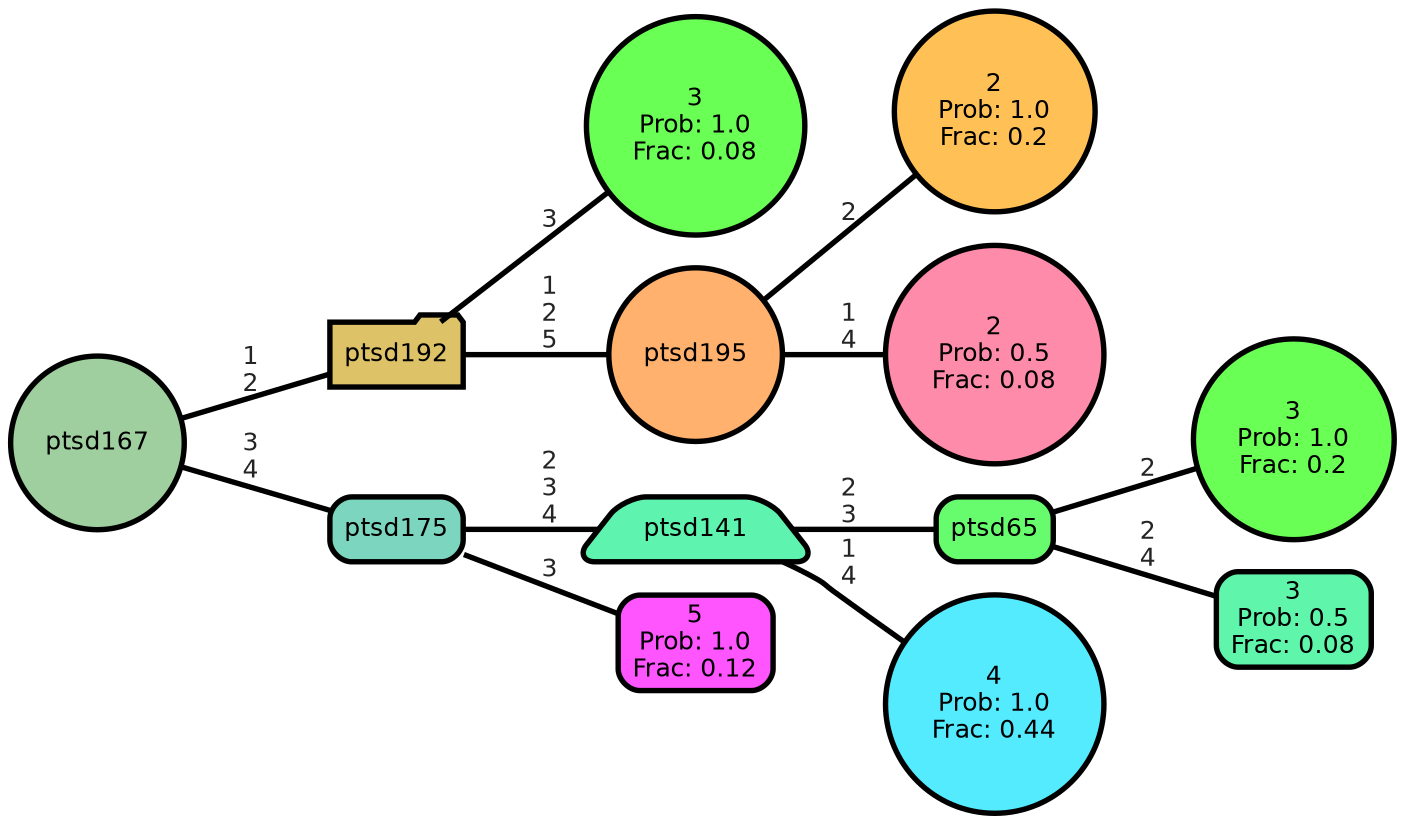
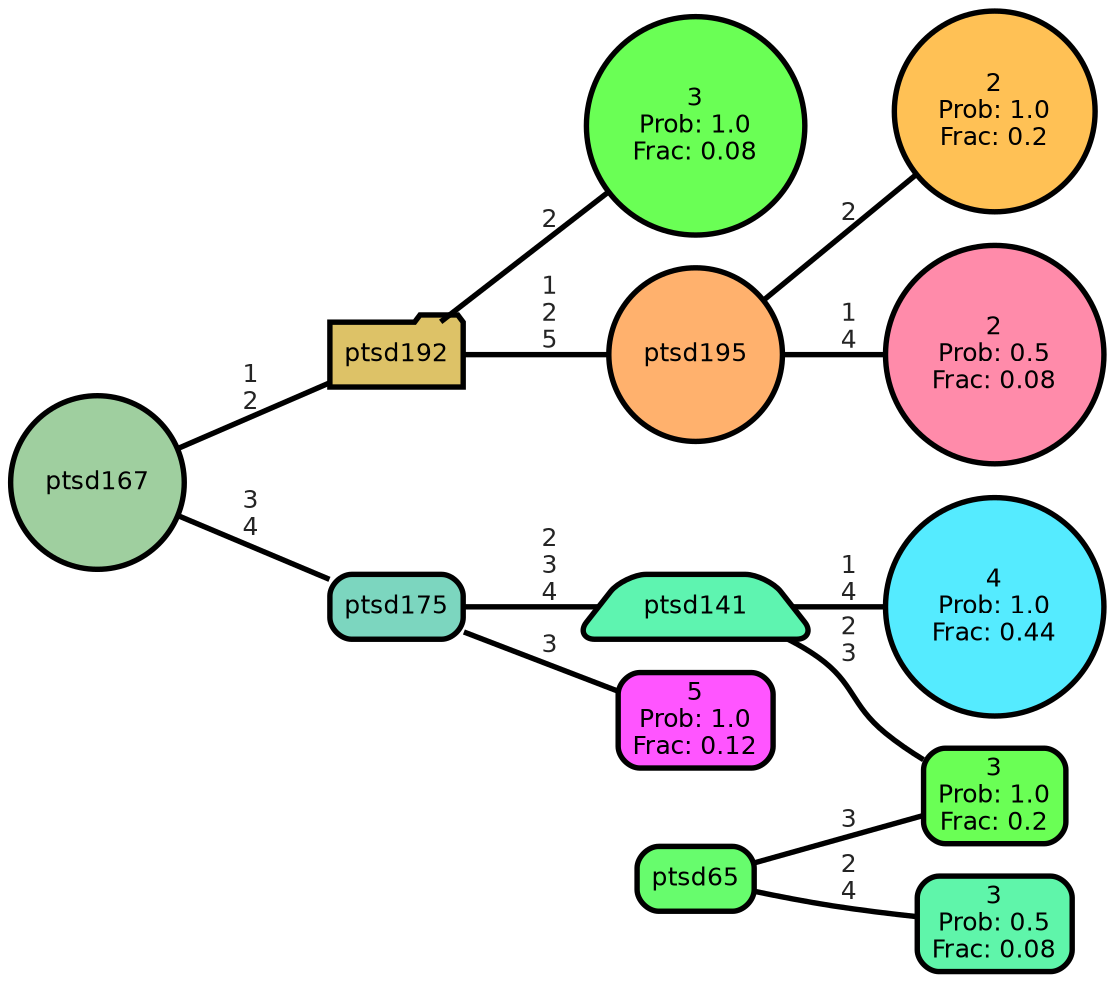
edge "3 Prob: 1.0 Frac: 0.08" -- "ptsd192": label " 3" -> " 2"
node "3 Prob: 1.0 Frac: 0.2": shape circle -> box
edge "3 Prob: 1.0 Frac: 0.2" -- "ptsd65": label " 2" -> " 3"
edge "ptsd141" -- "ptsd65": now "ptsd141" -- "3 Prob: 1.0 Frac: 0.2"
